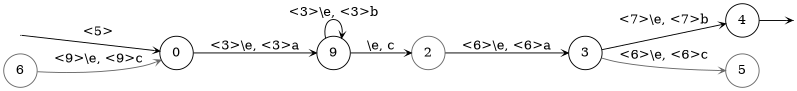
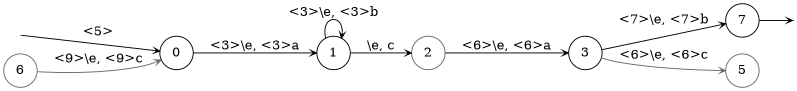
node "4": label "4" -> "7"
node "9": label "9" -> "1"
